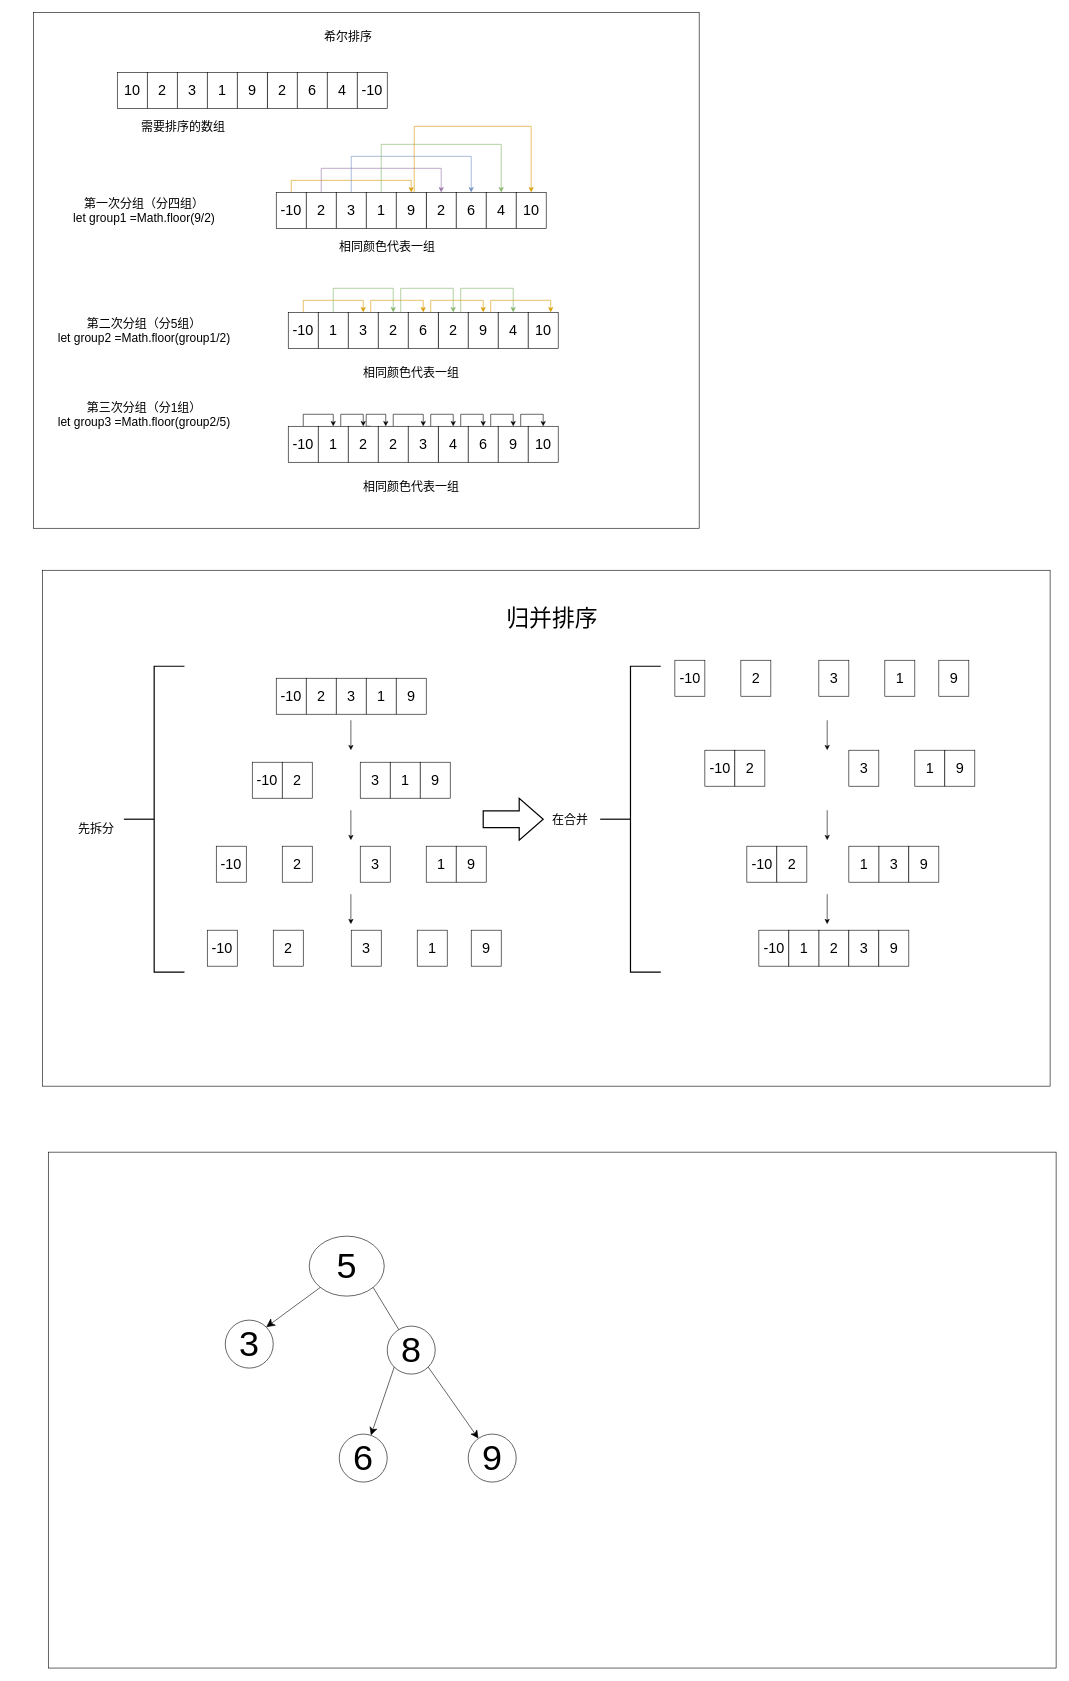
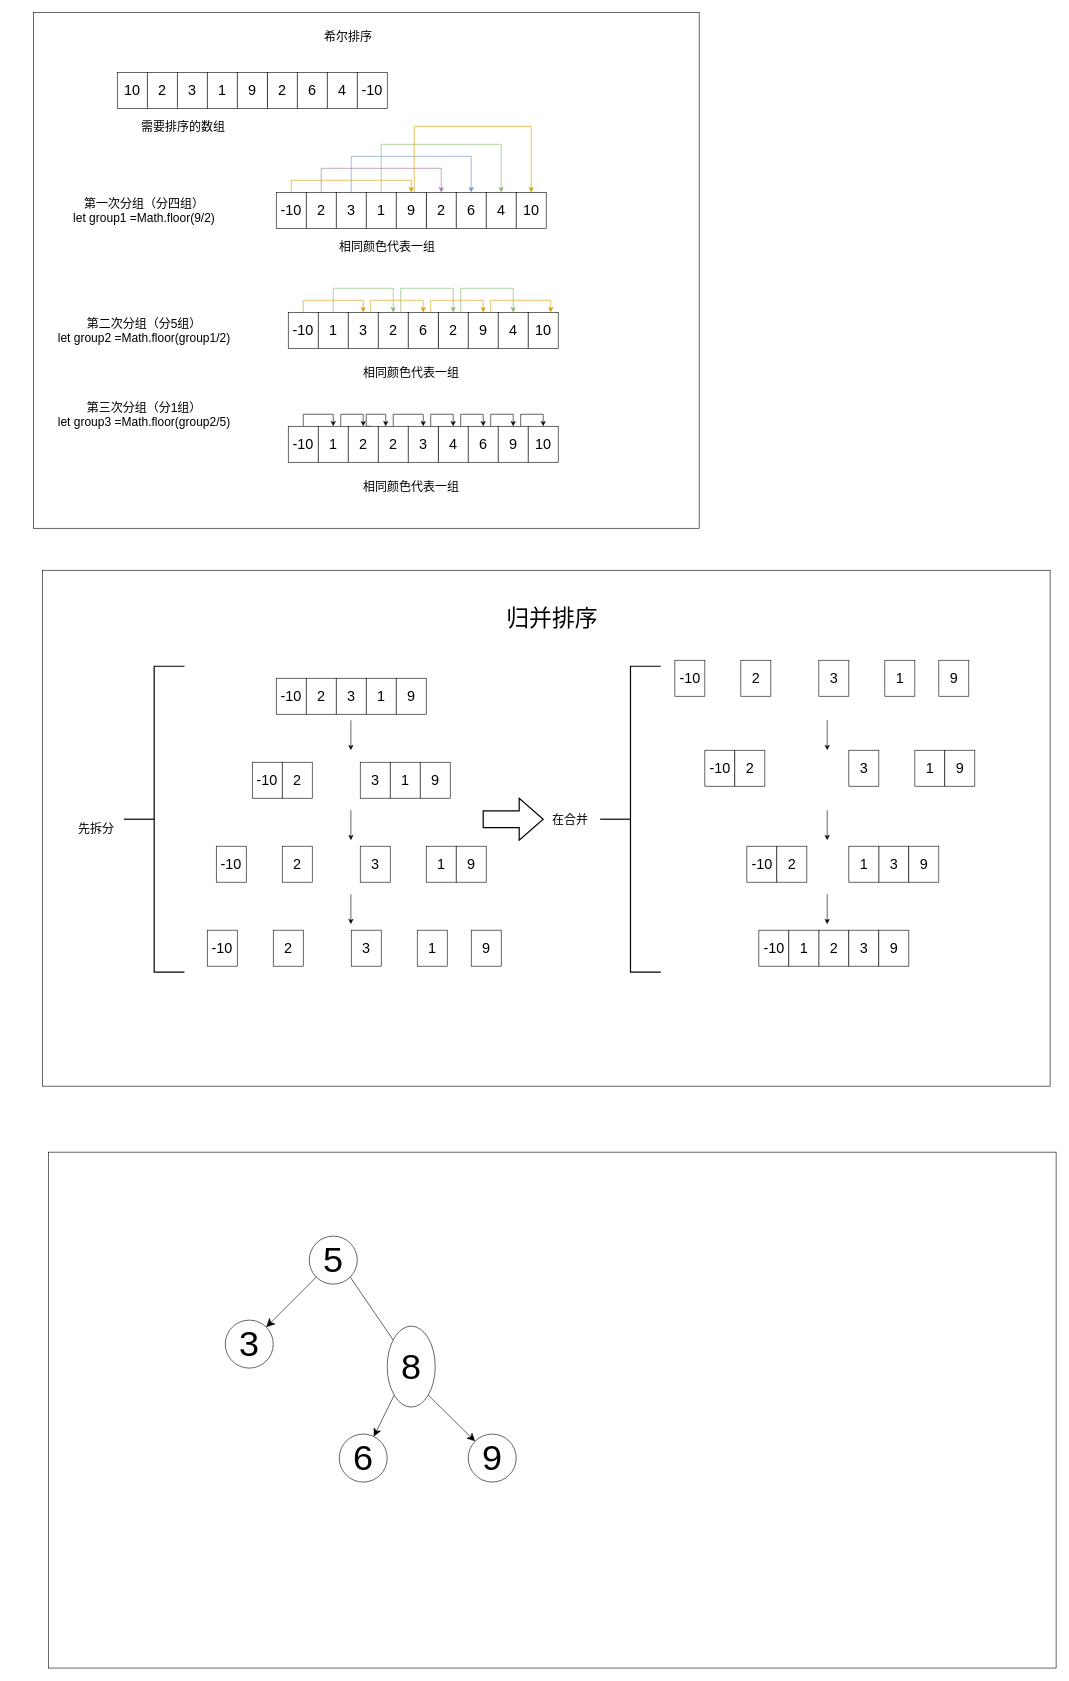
node "5": size 75x60 -> 48x48
node "8": size 48x48 -> 48x81
